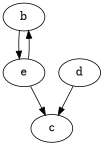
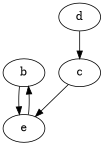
edge "e" -> "c": reversed
